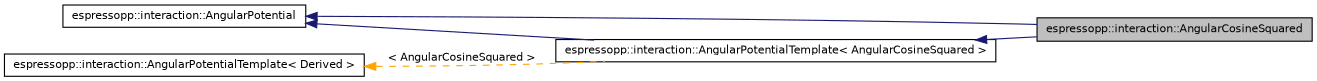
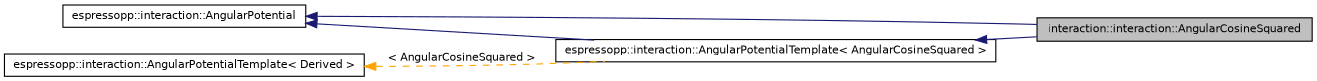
node "espressopp::interaction::AngularCosineSquared": label "espressopp::interaction::AngularCosineSquared" -> "interaction::interaction::AngularCosineSquared"
